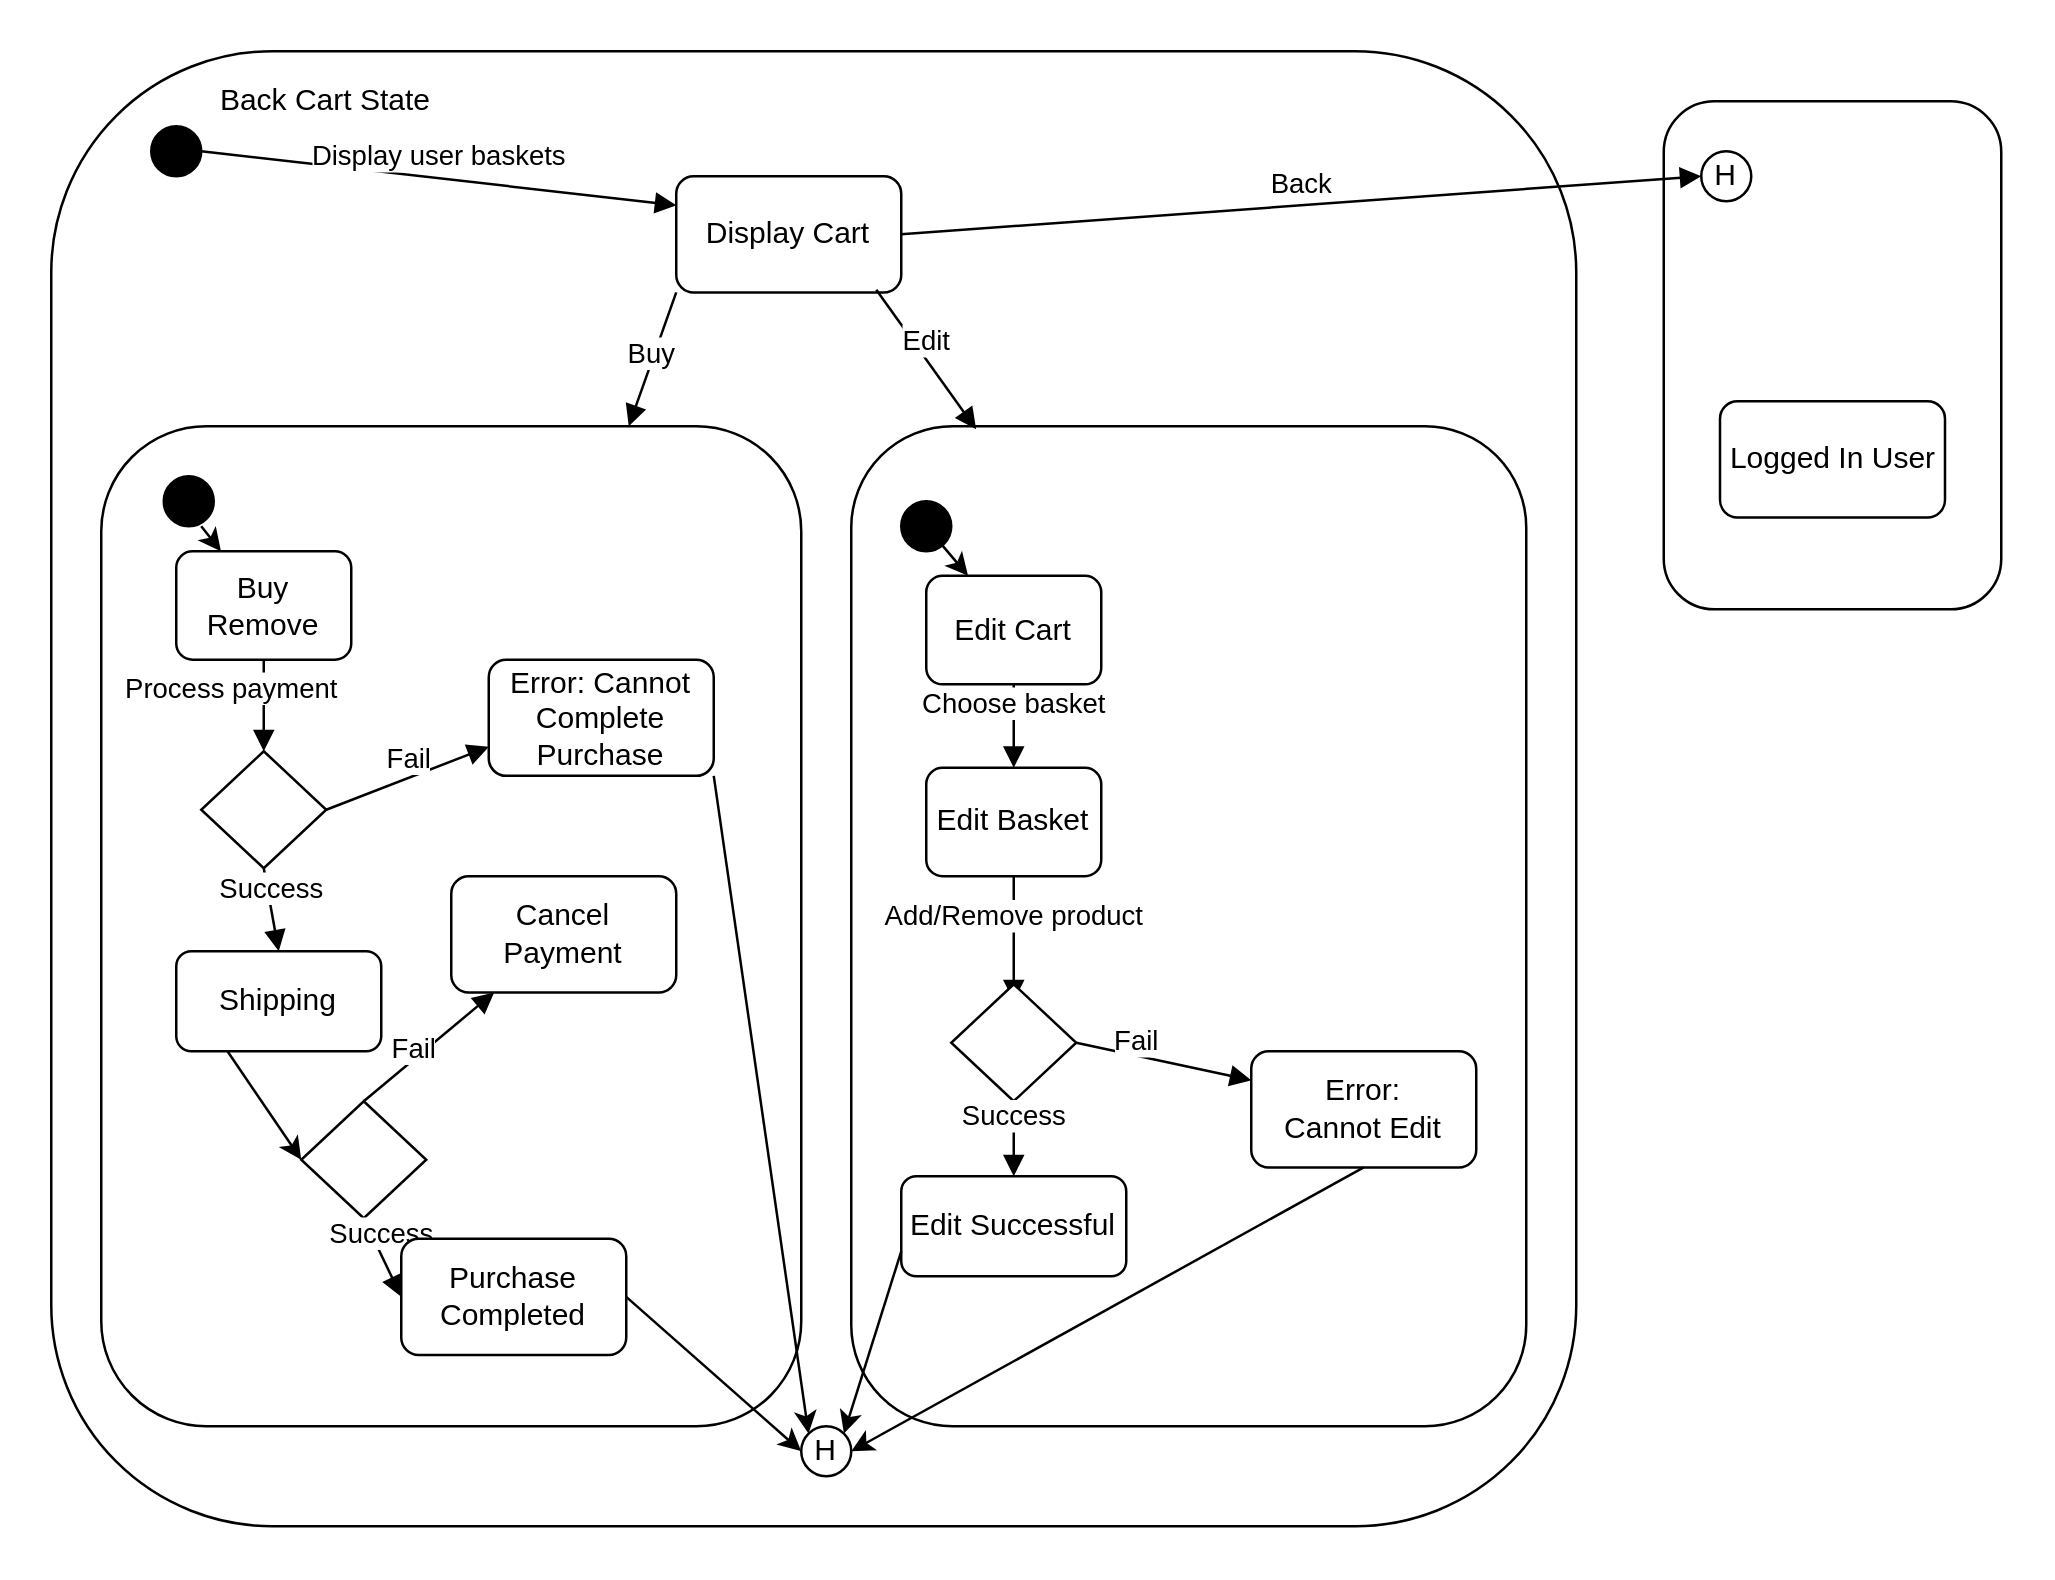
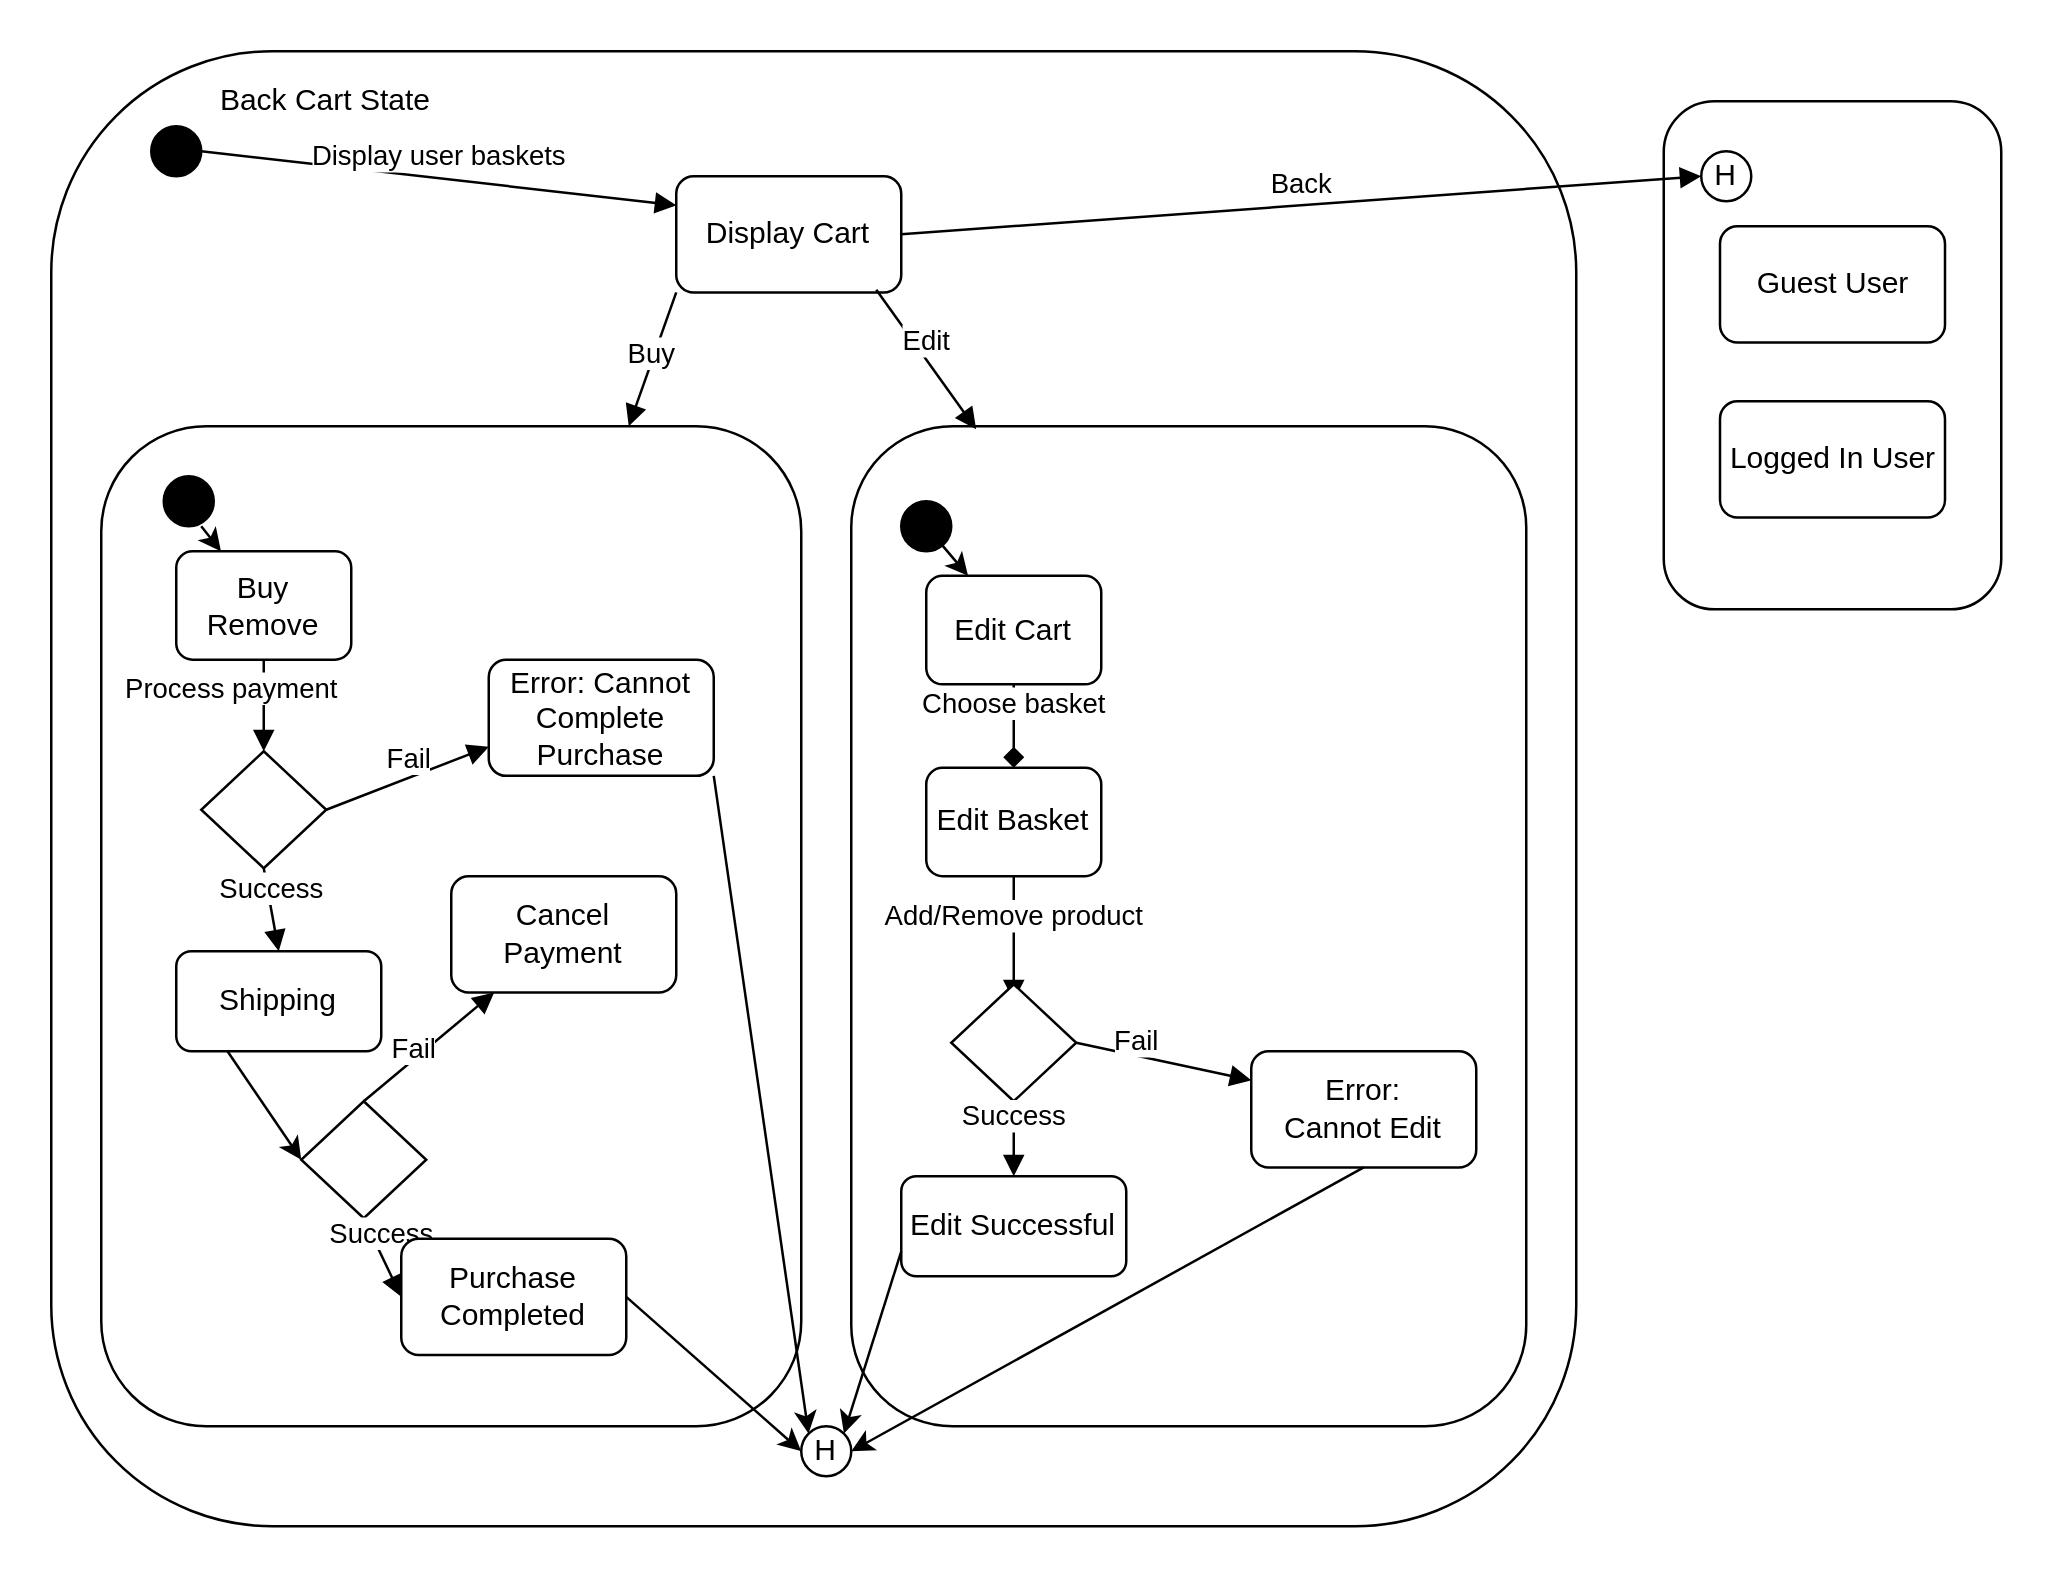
node "Guest User": added
edge "Edit Cart" -> "Edit Basket": arrowhead block -> diamond
